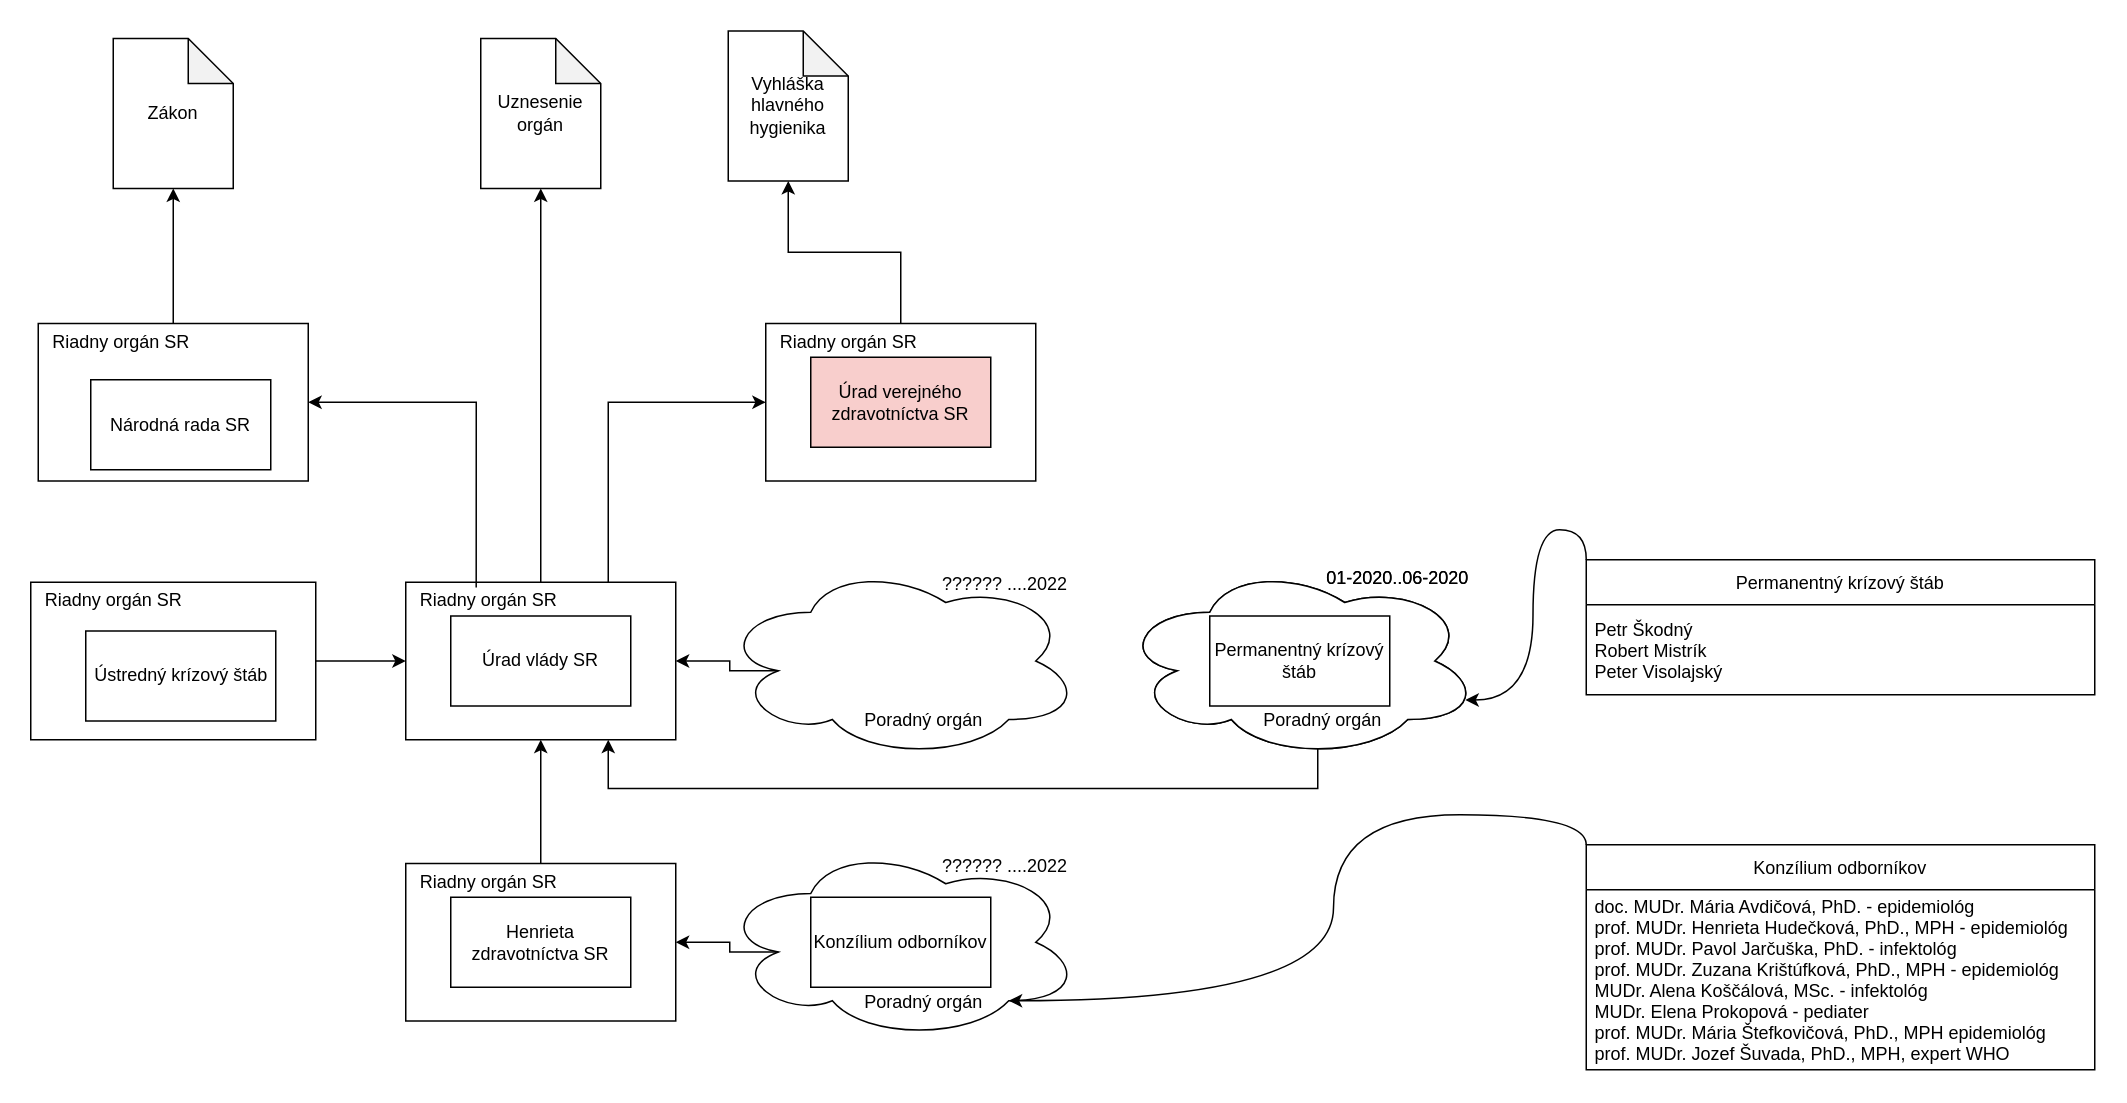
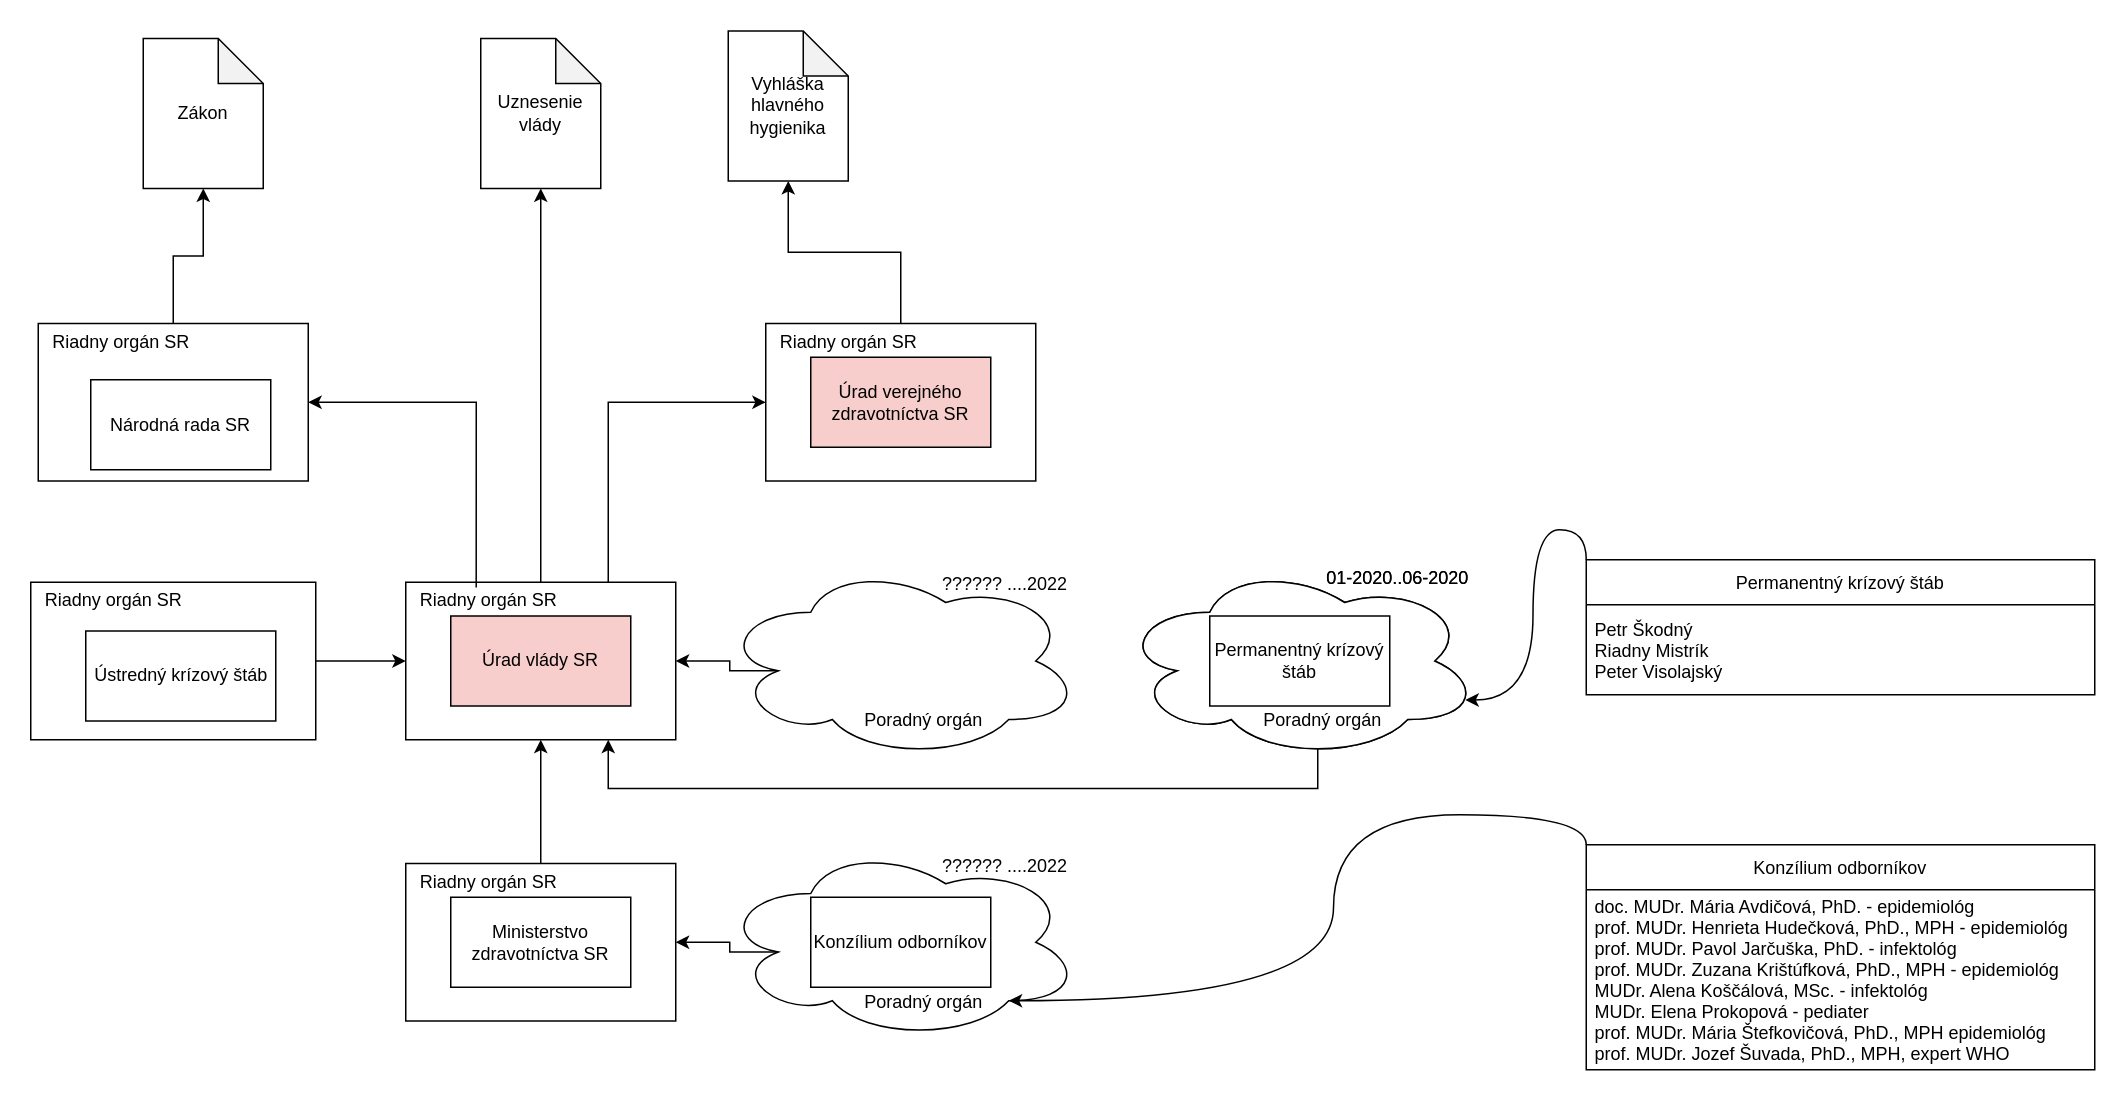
node "Zákon": moved (173, 113) -> (203, 113)
node "Uznesenie orgán": label "Uznesenie orgán" -> "Uznesenie vlády"
node "Petr Škodný Robert Mistrík Peter Visolajský": label "Petr Škodný Robert Mistrík Peter Visolajský" -> "Petr Škodný Riadny Mistrík Peter Visolajský"
node "Úrad vlády SR": fillcolor #ffffff -> #f8cecc
node "Henrieta zdravotníctva SR": label "Henrieta zdravotníctva SR" -> "Ministerstvo zdravotníctva SR"
